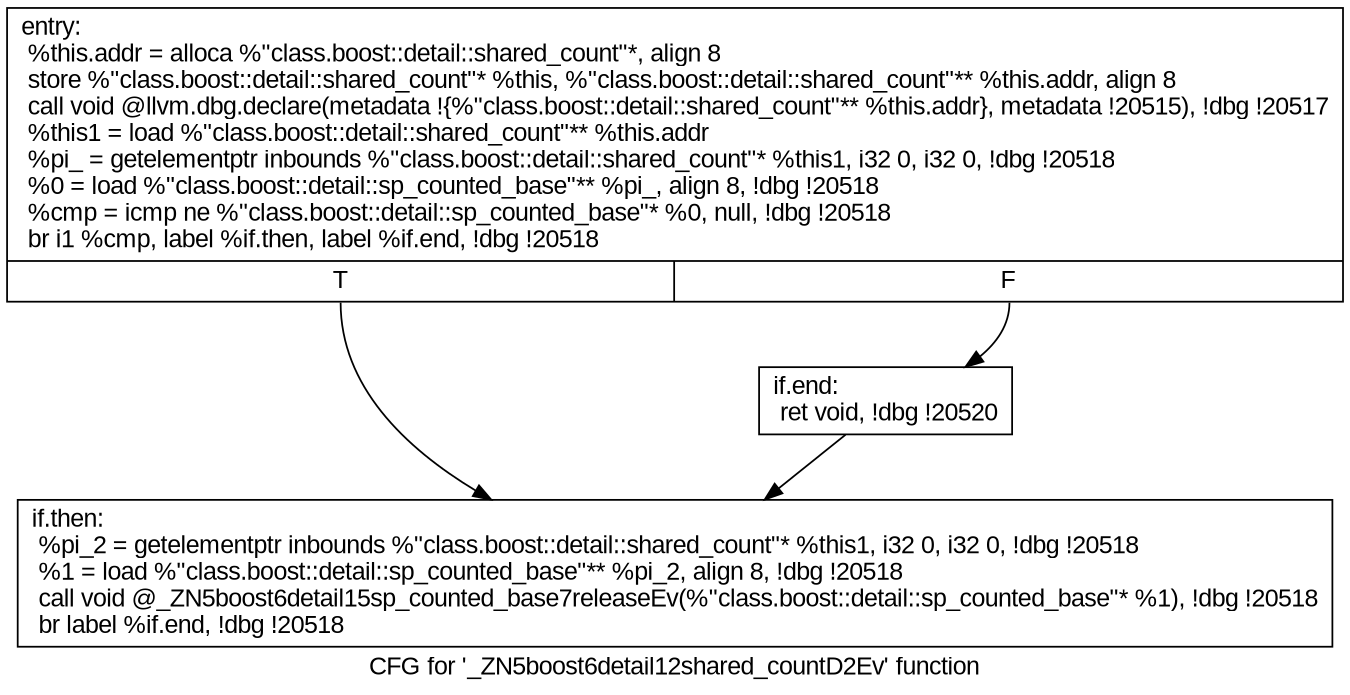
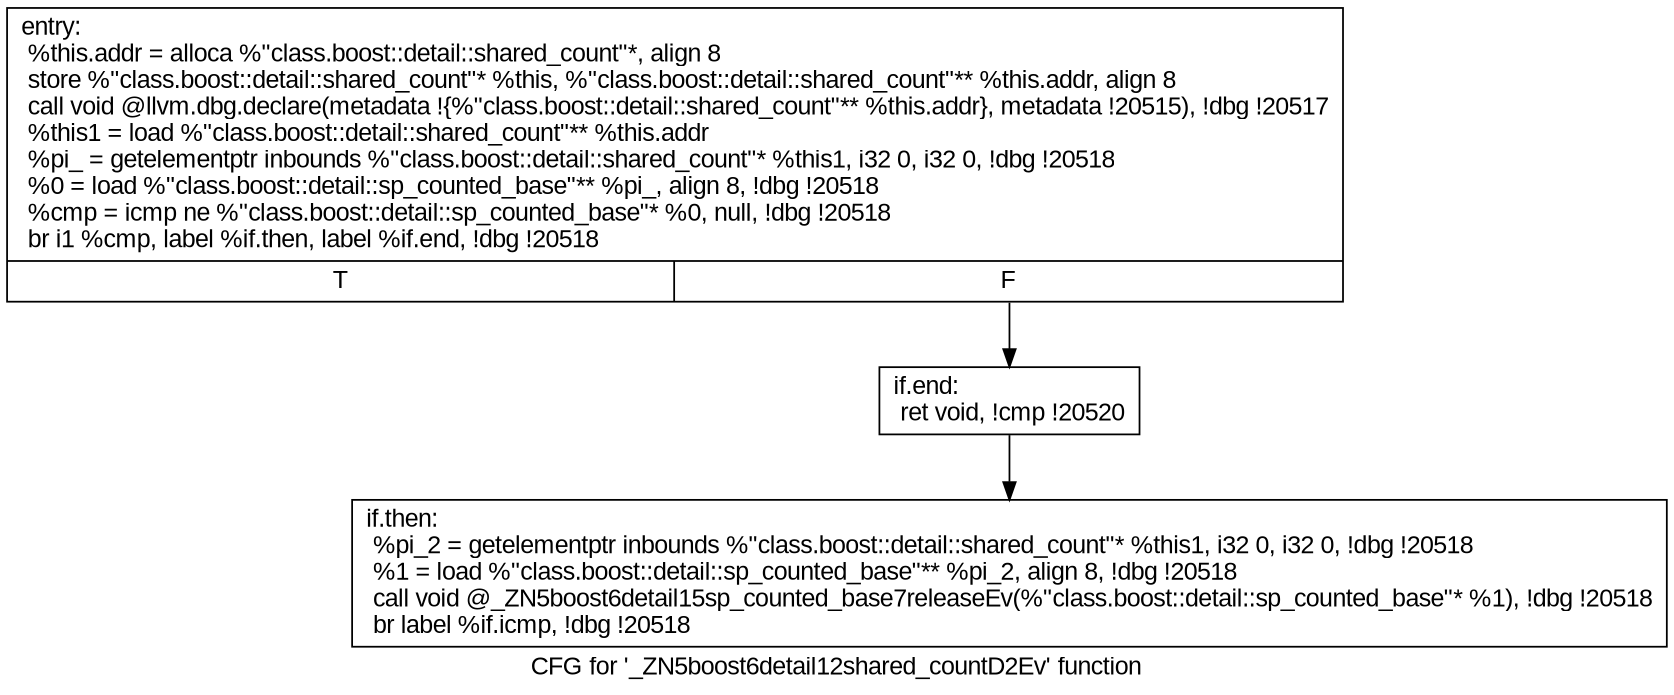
node "if.end:": text "ret void, !dbg !20520" -> "ret void, !cmp !20520"
edge "entry:" -> "if.then:": removed
node "if.then:": text "br label %if.end, !dbg !20518" -> "br label %if.icmp, !dbg !20518"
